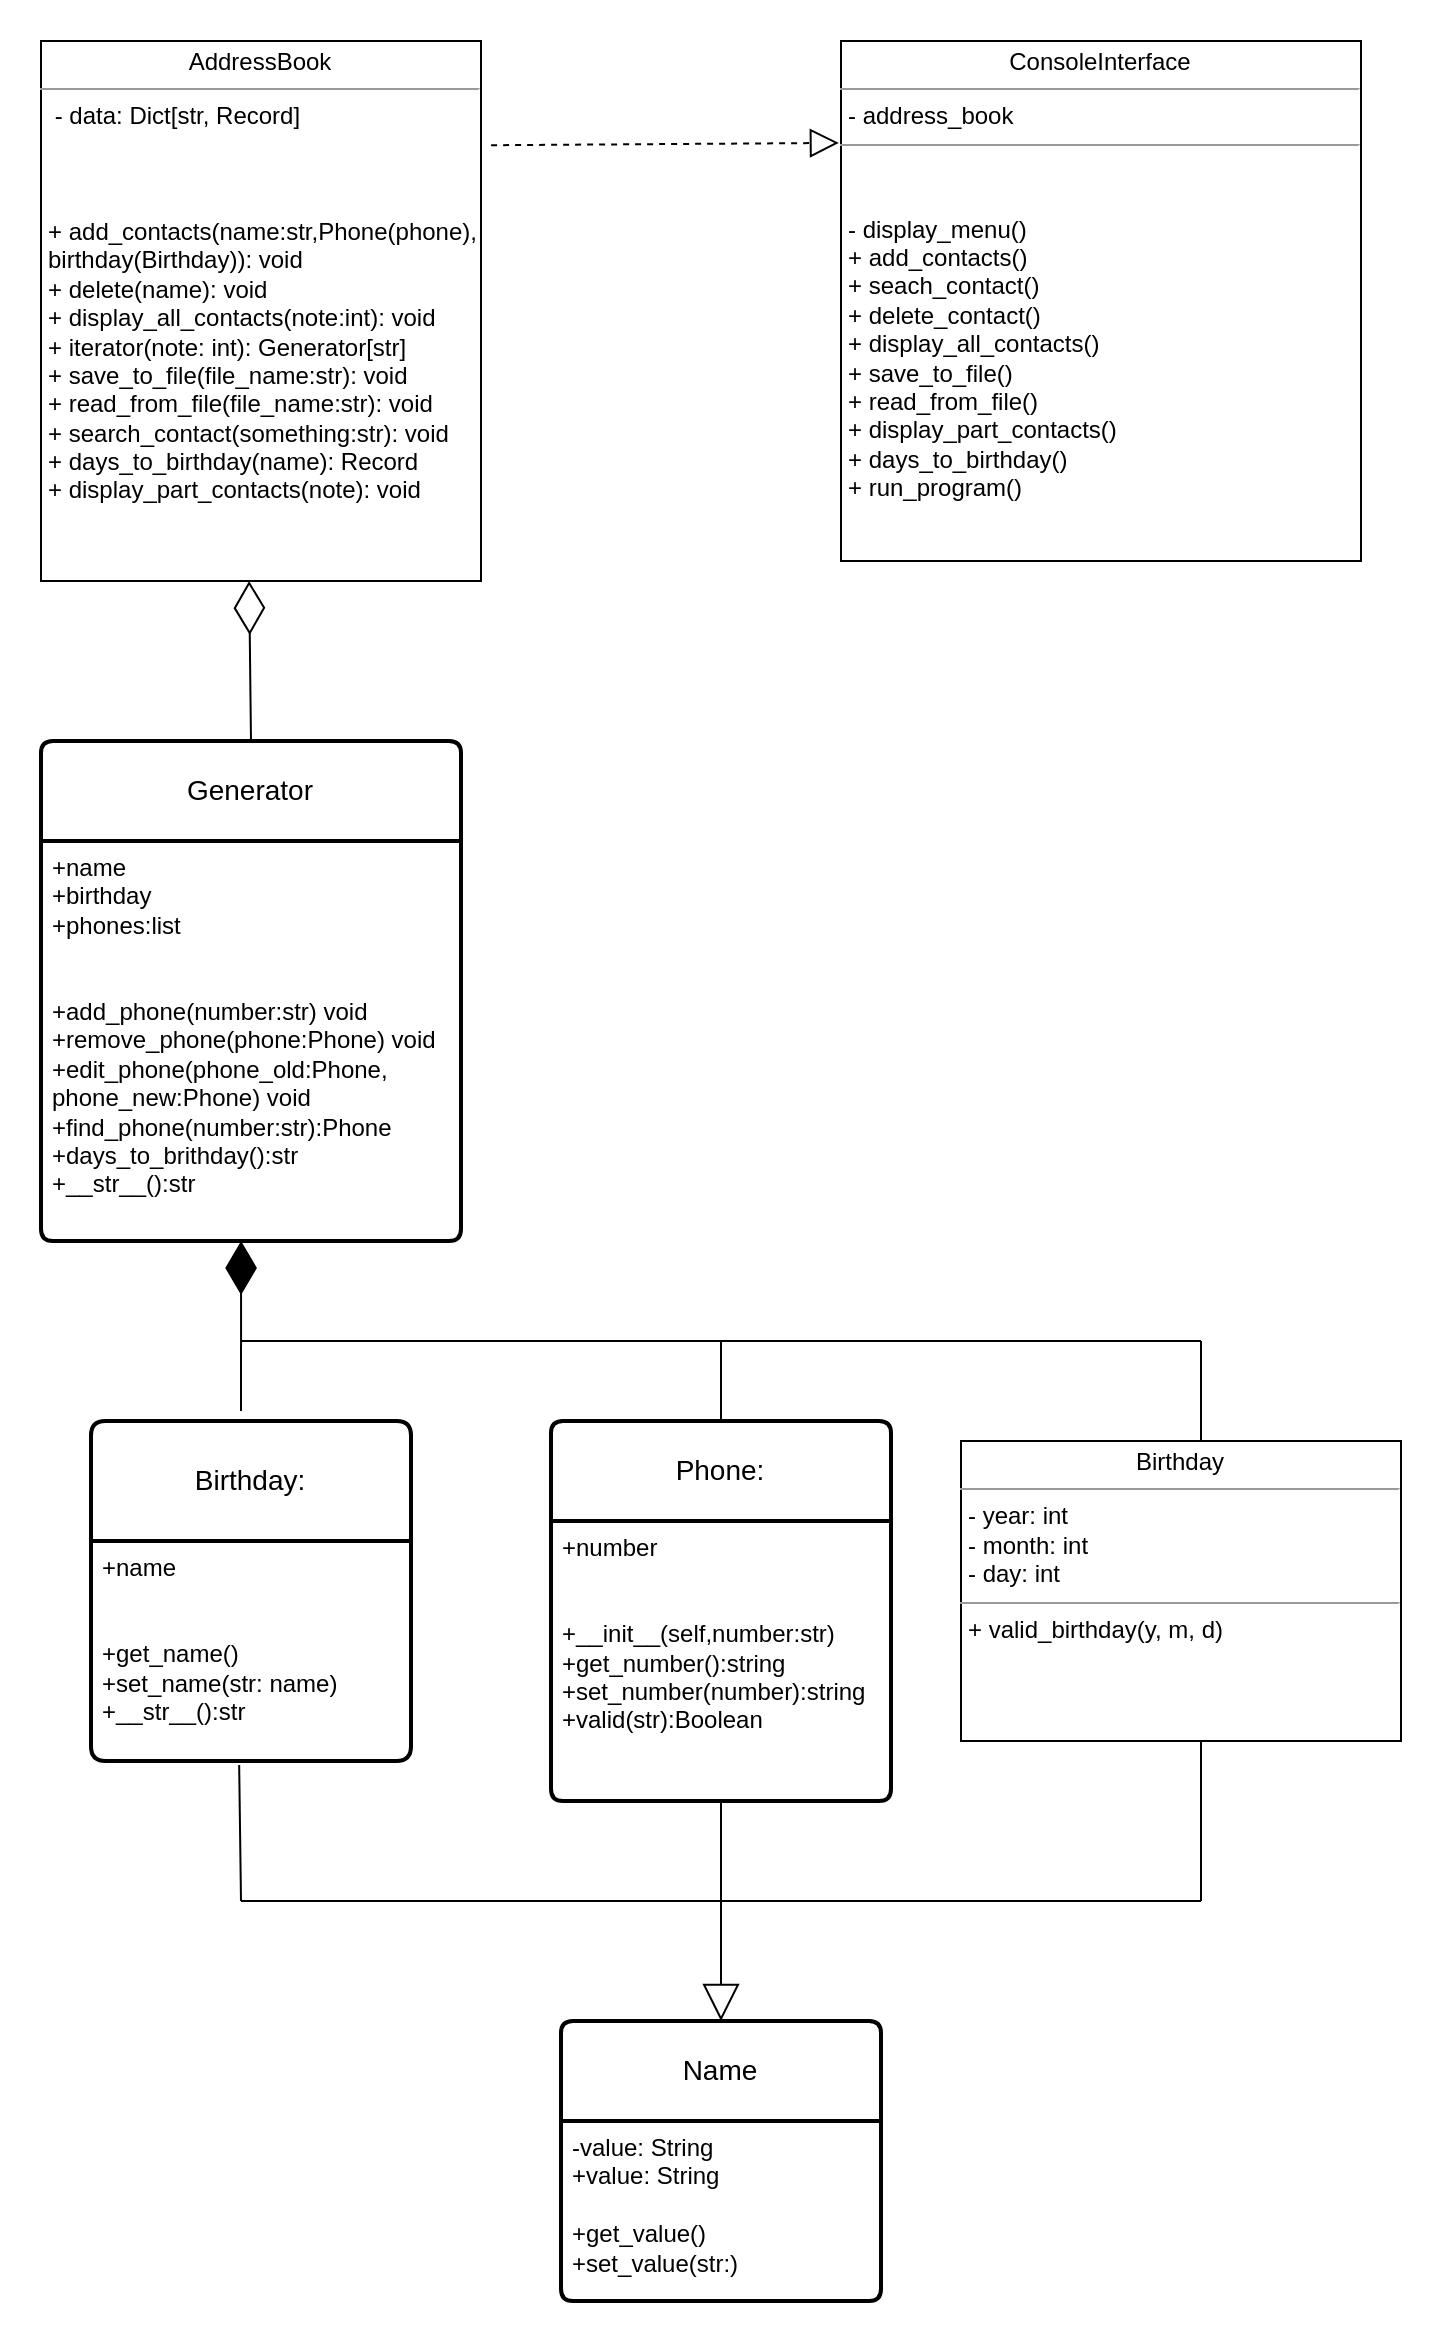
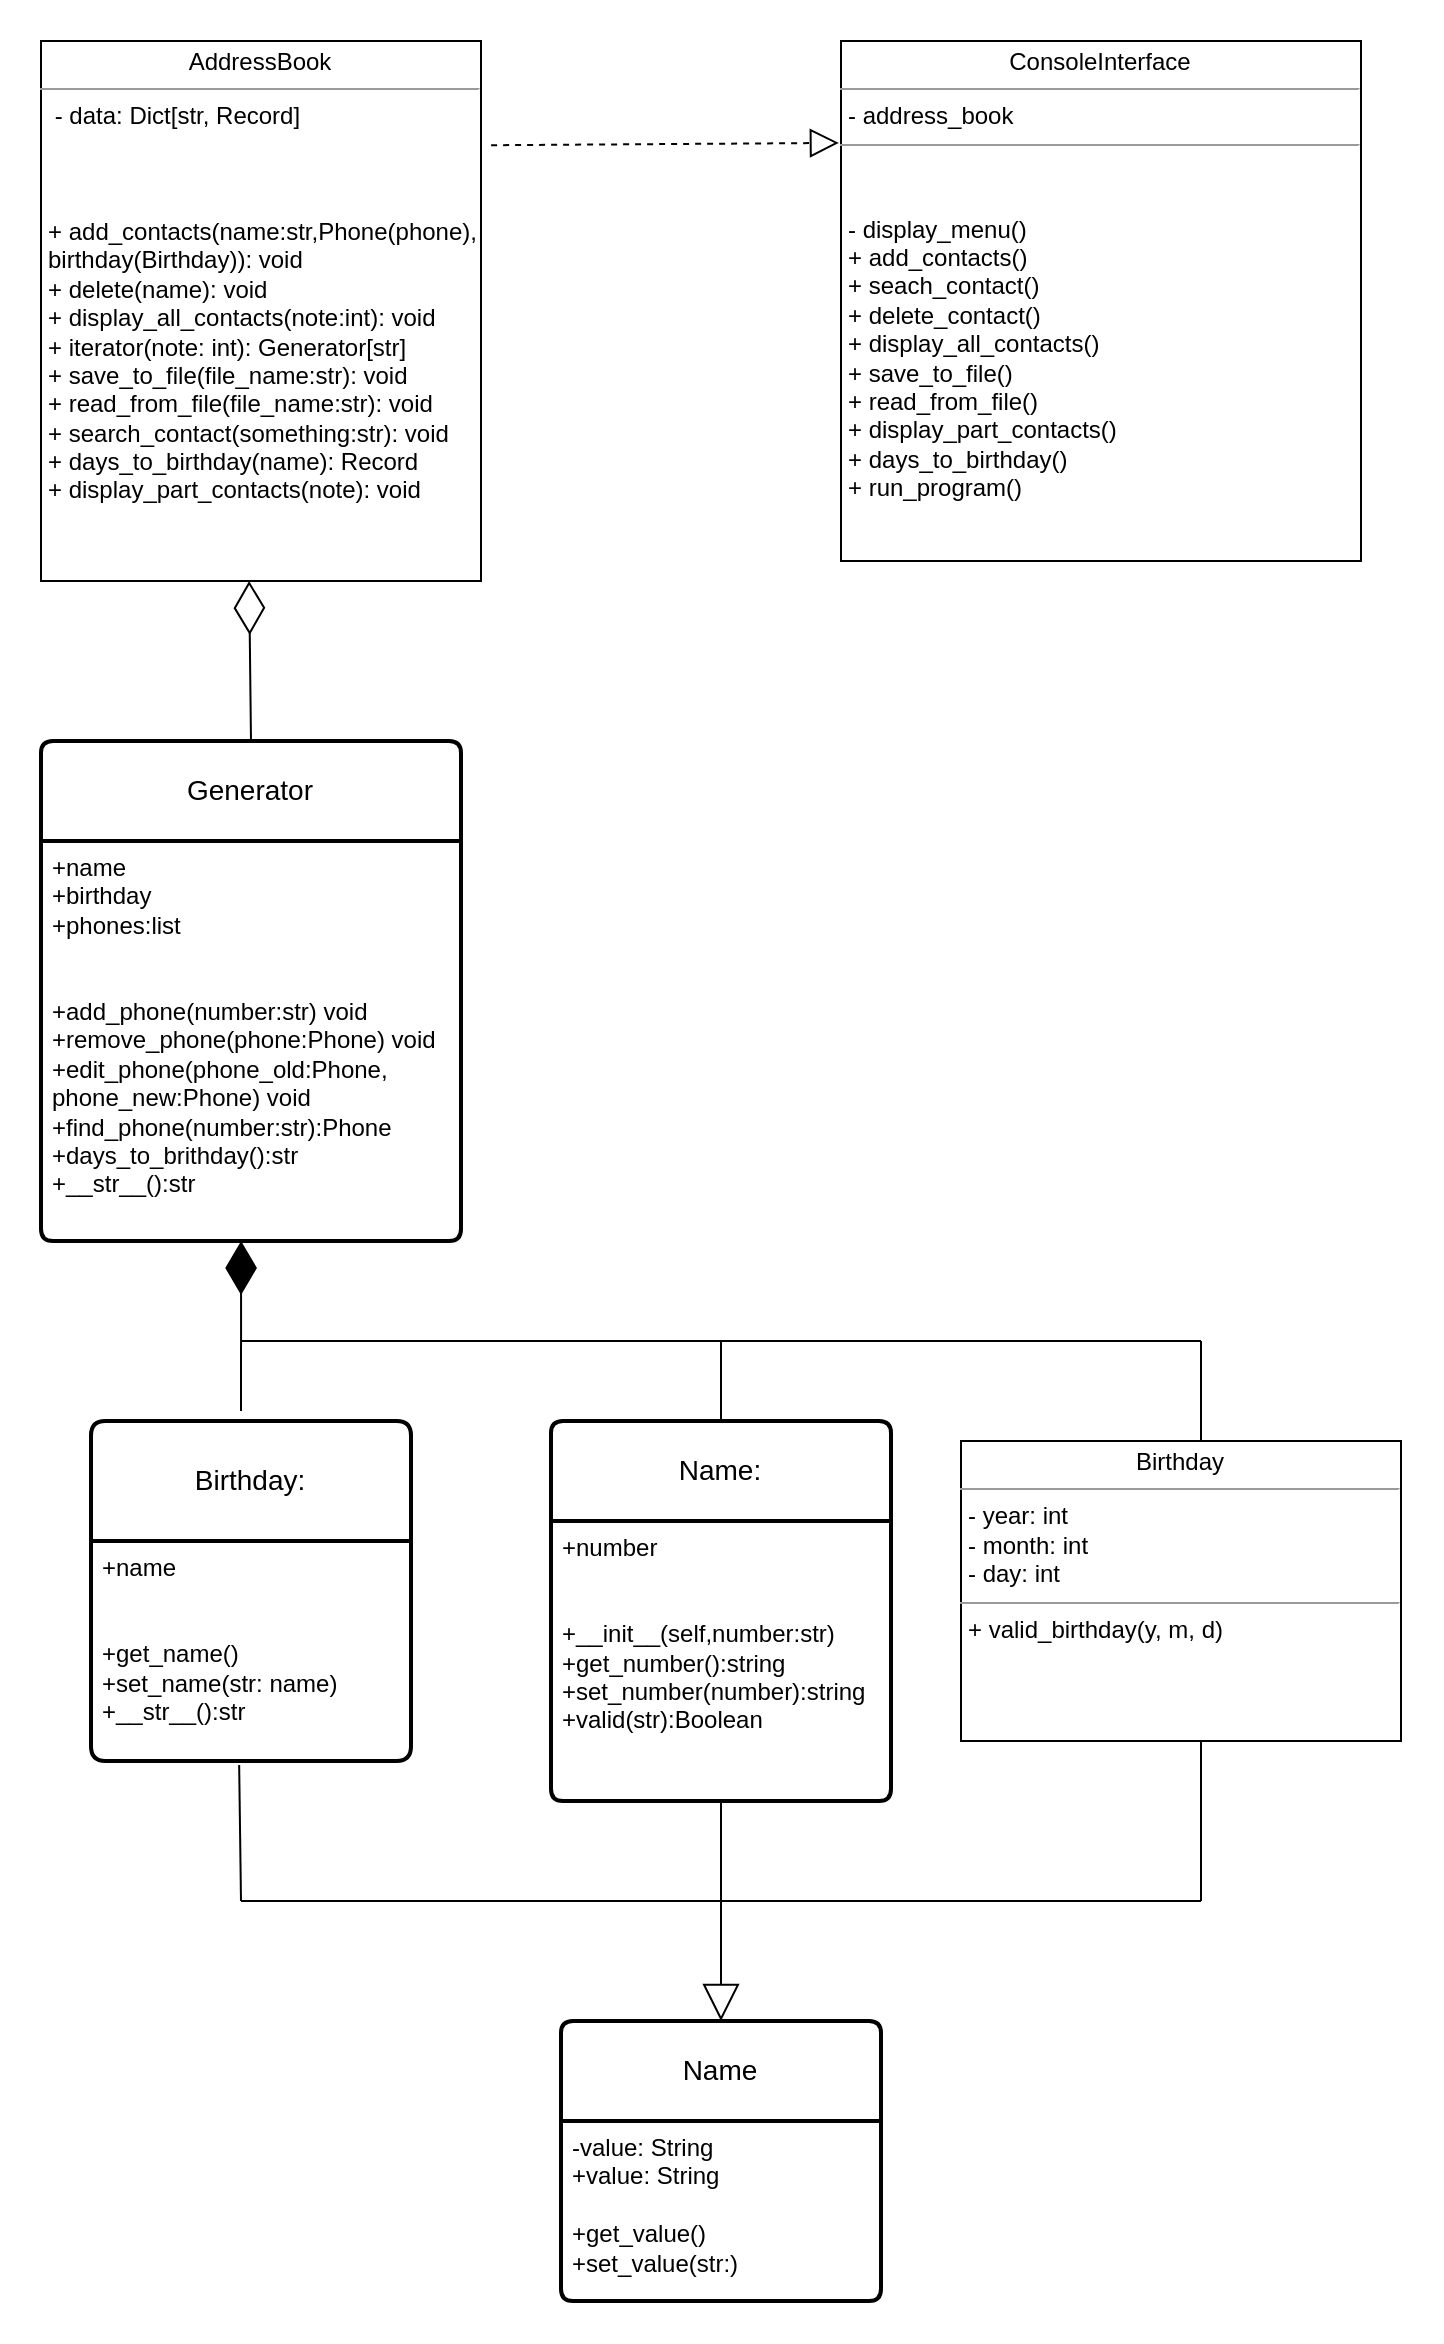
node "Phone:": label "Phone:" -> "Name:"
